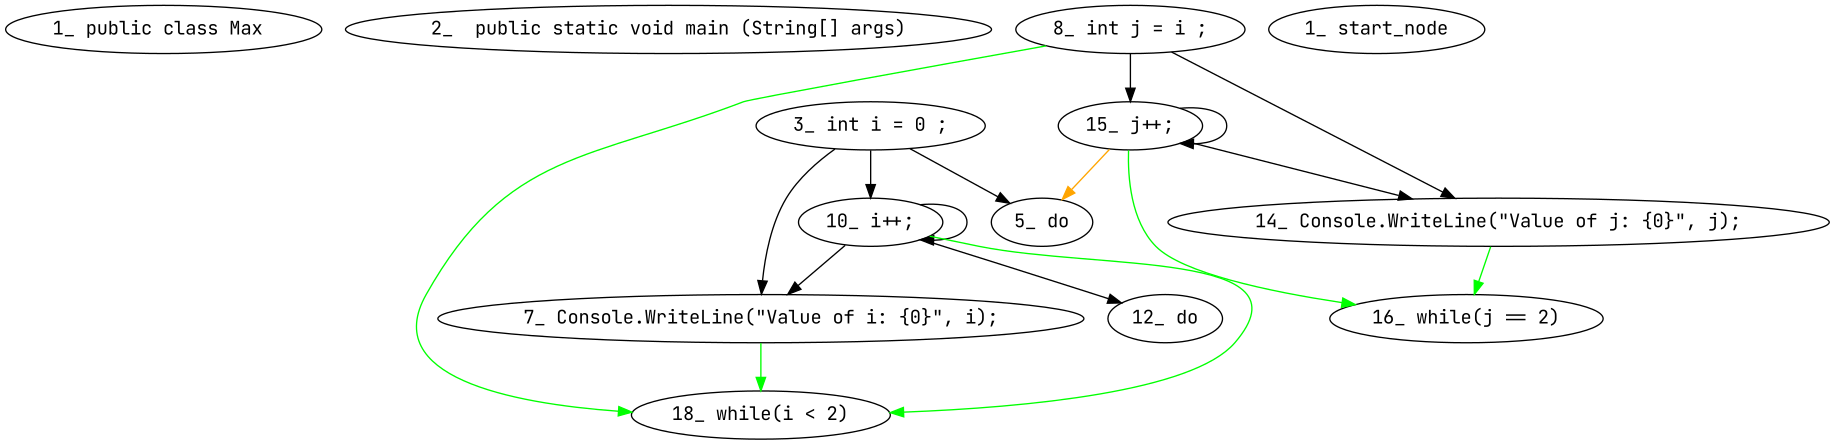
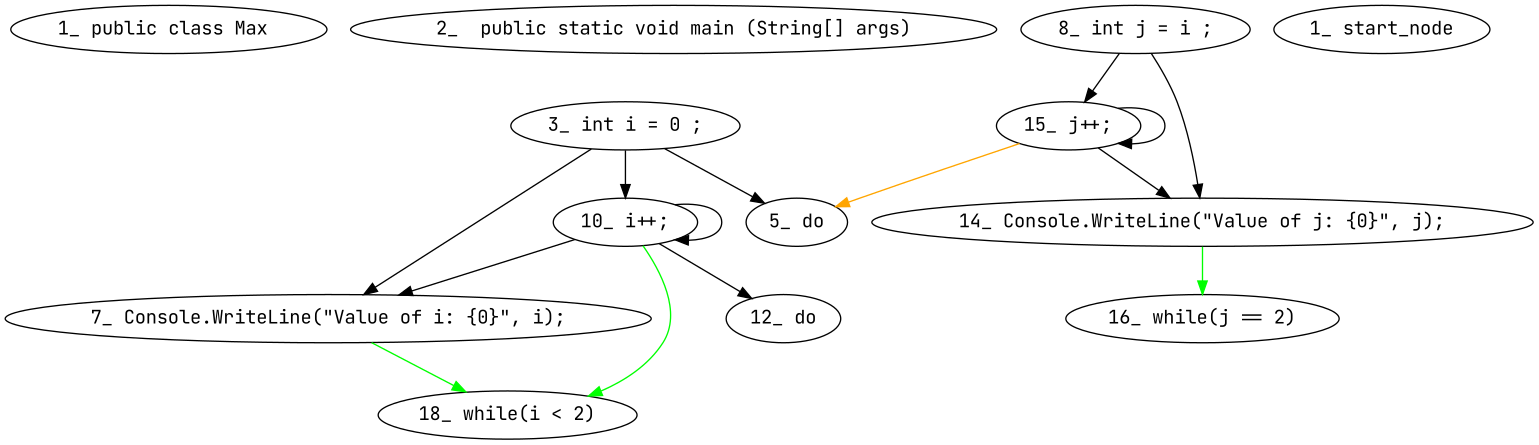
edge "8_ int j = i ;" -> "18_ while(i < 2)": removed
edge "15_ j++;" -> "16_ while(j == 2)": removed
